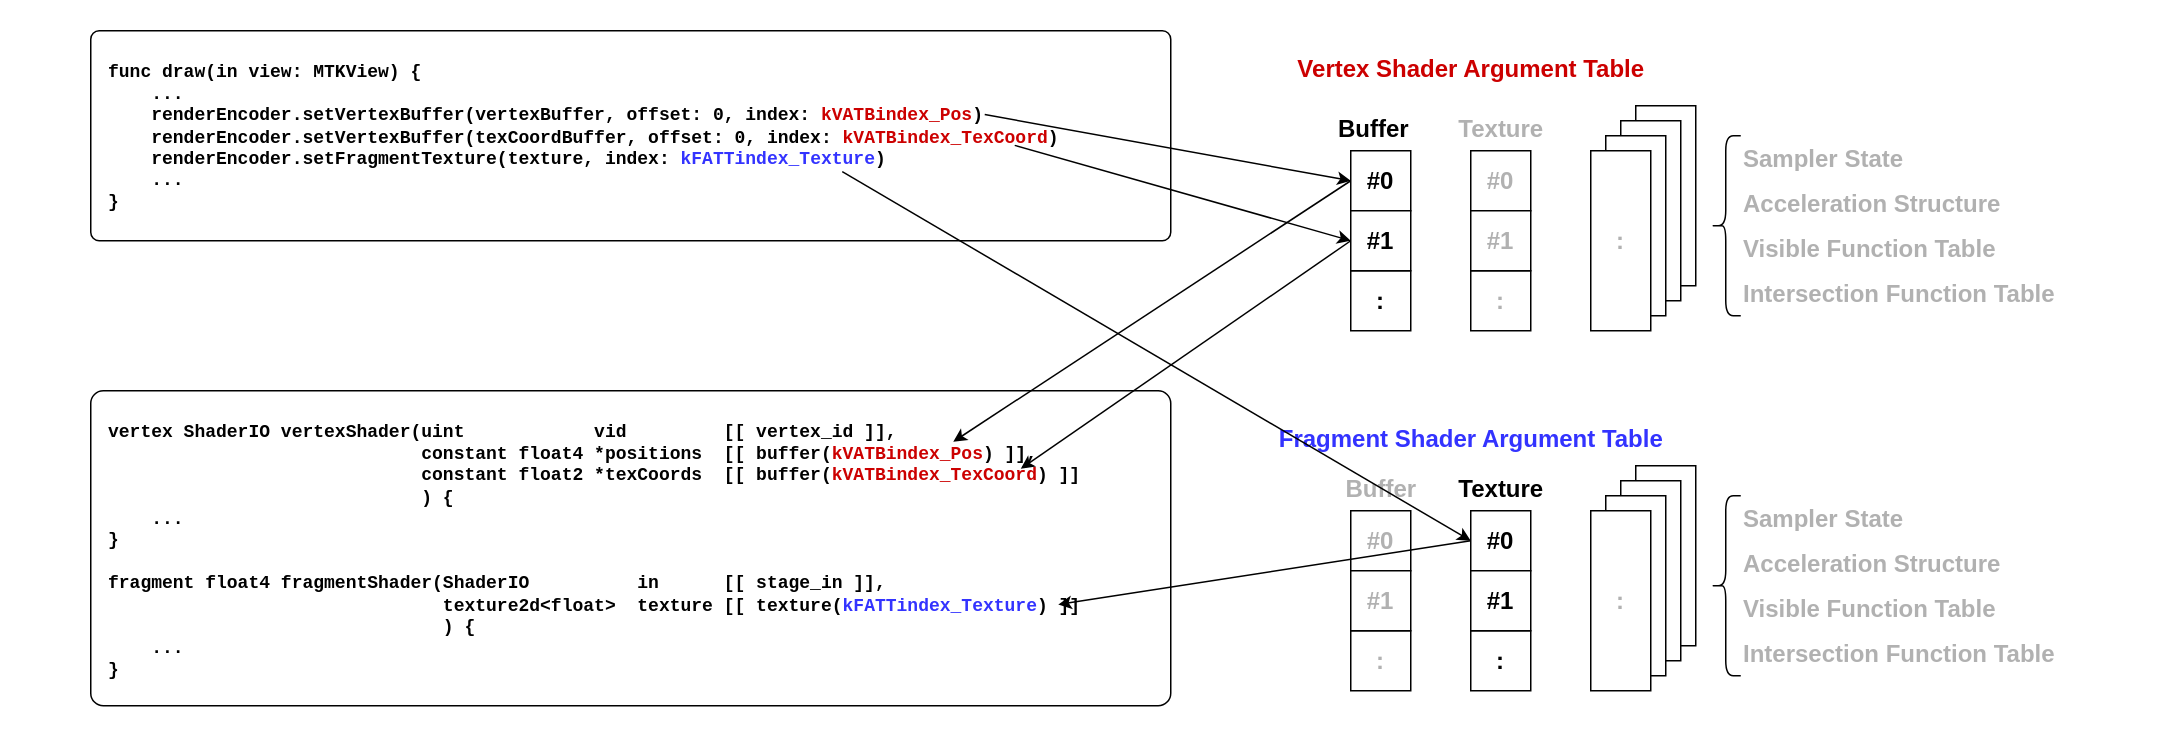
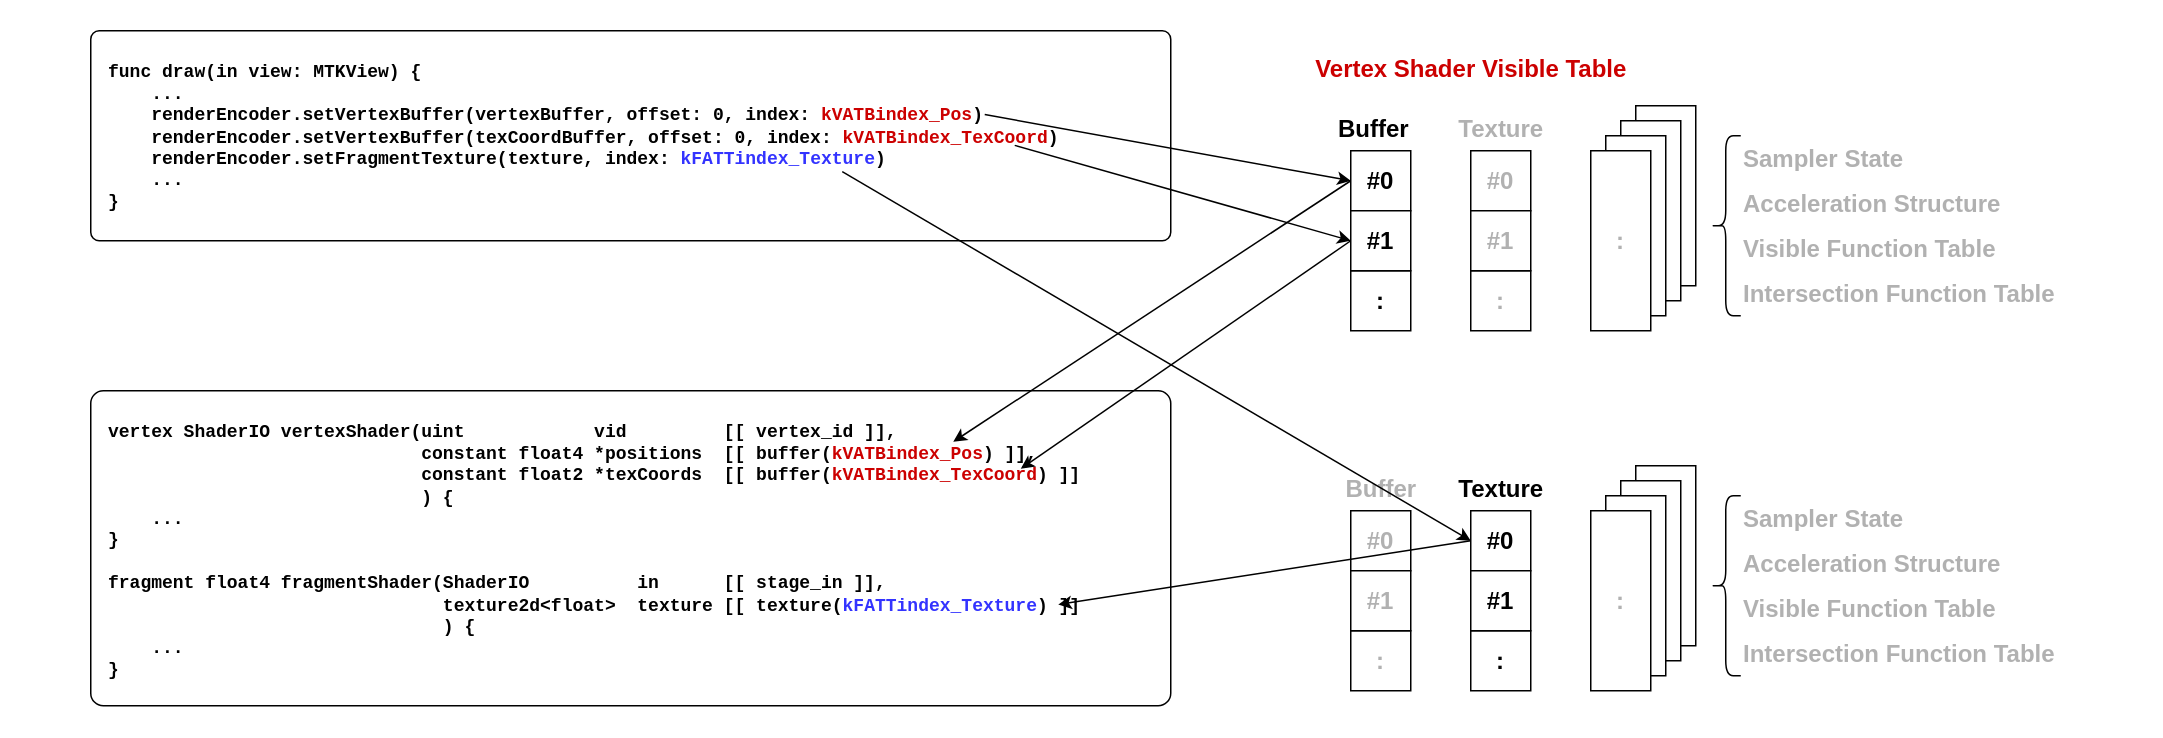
node "Vertex Shader Argument Table": label "Vertex Shader Argument Table" -> "Vertex Shader Visible Table"
node "Fragment Shader Argument Table": removed
